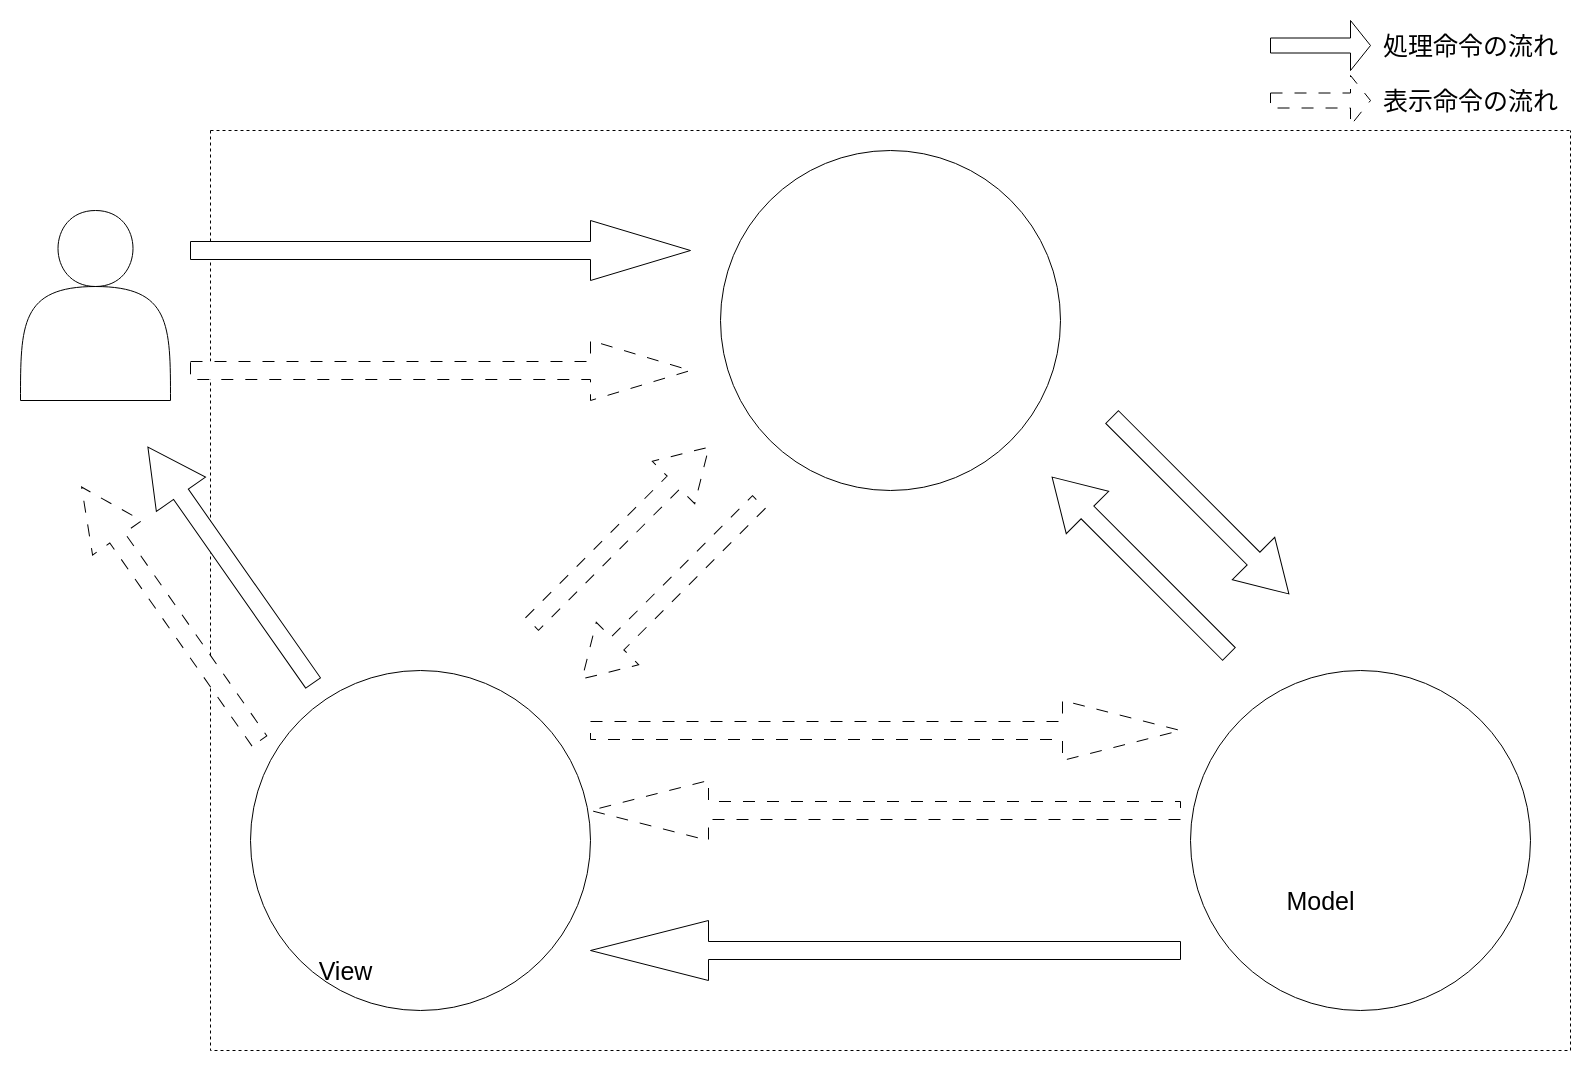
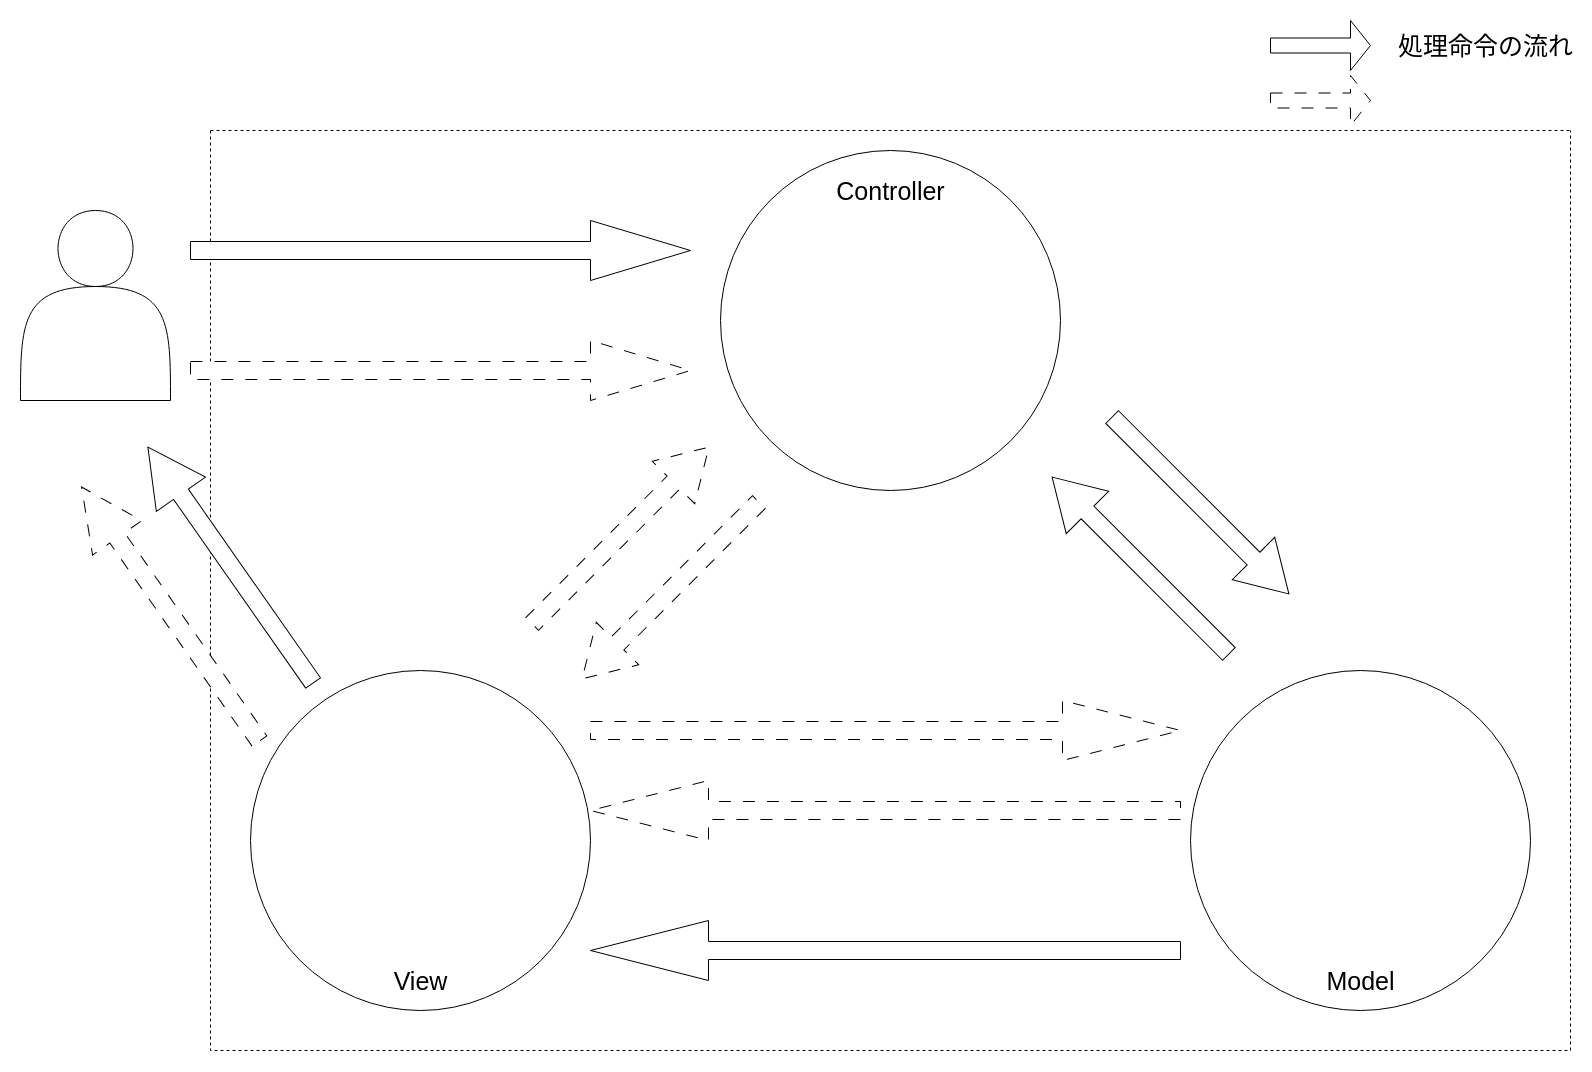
node "処理命令の流れ": moved (1471, 46) -> (1486, 46)
node "表示命令の流れ": removed
node "Controller": added
node "Model": moved (1321, 901) -> (1361, 981)
node "View": moved (346, 971) -> (421, 981)
